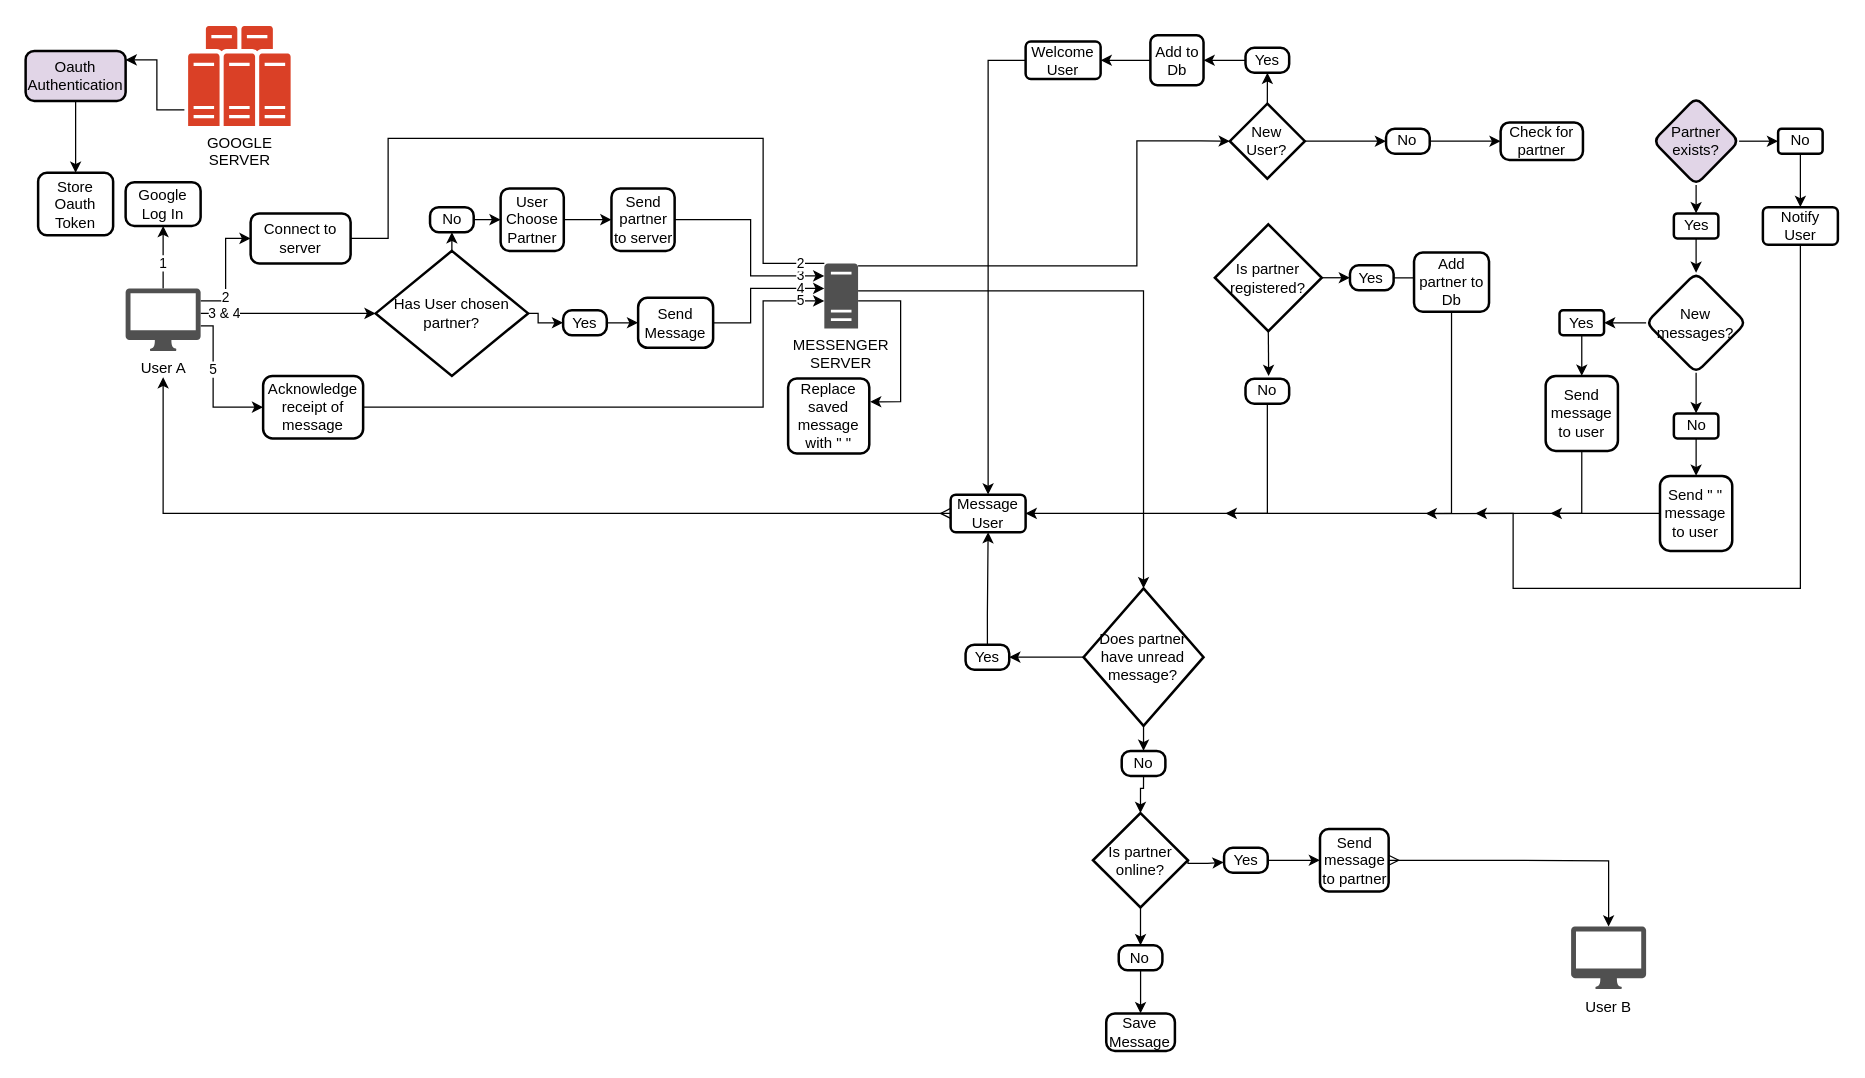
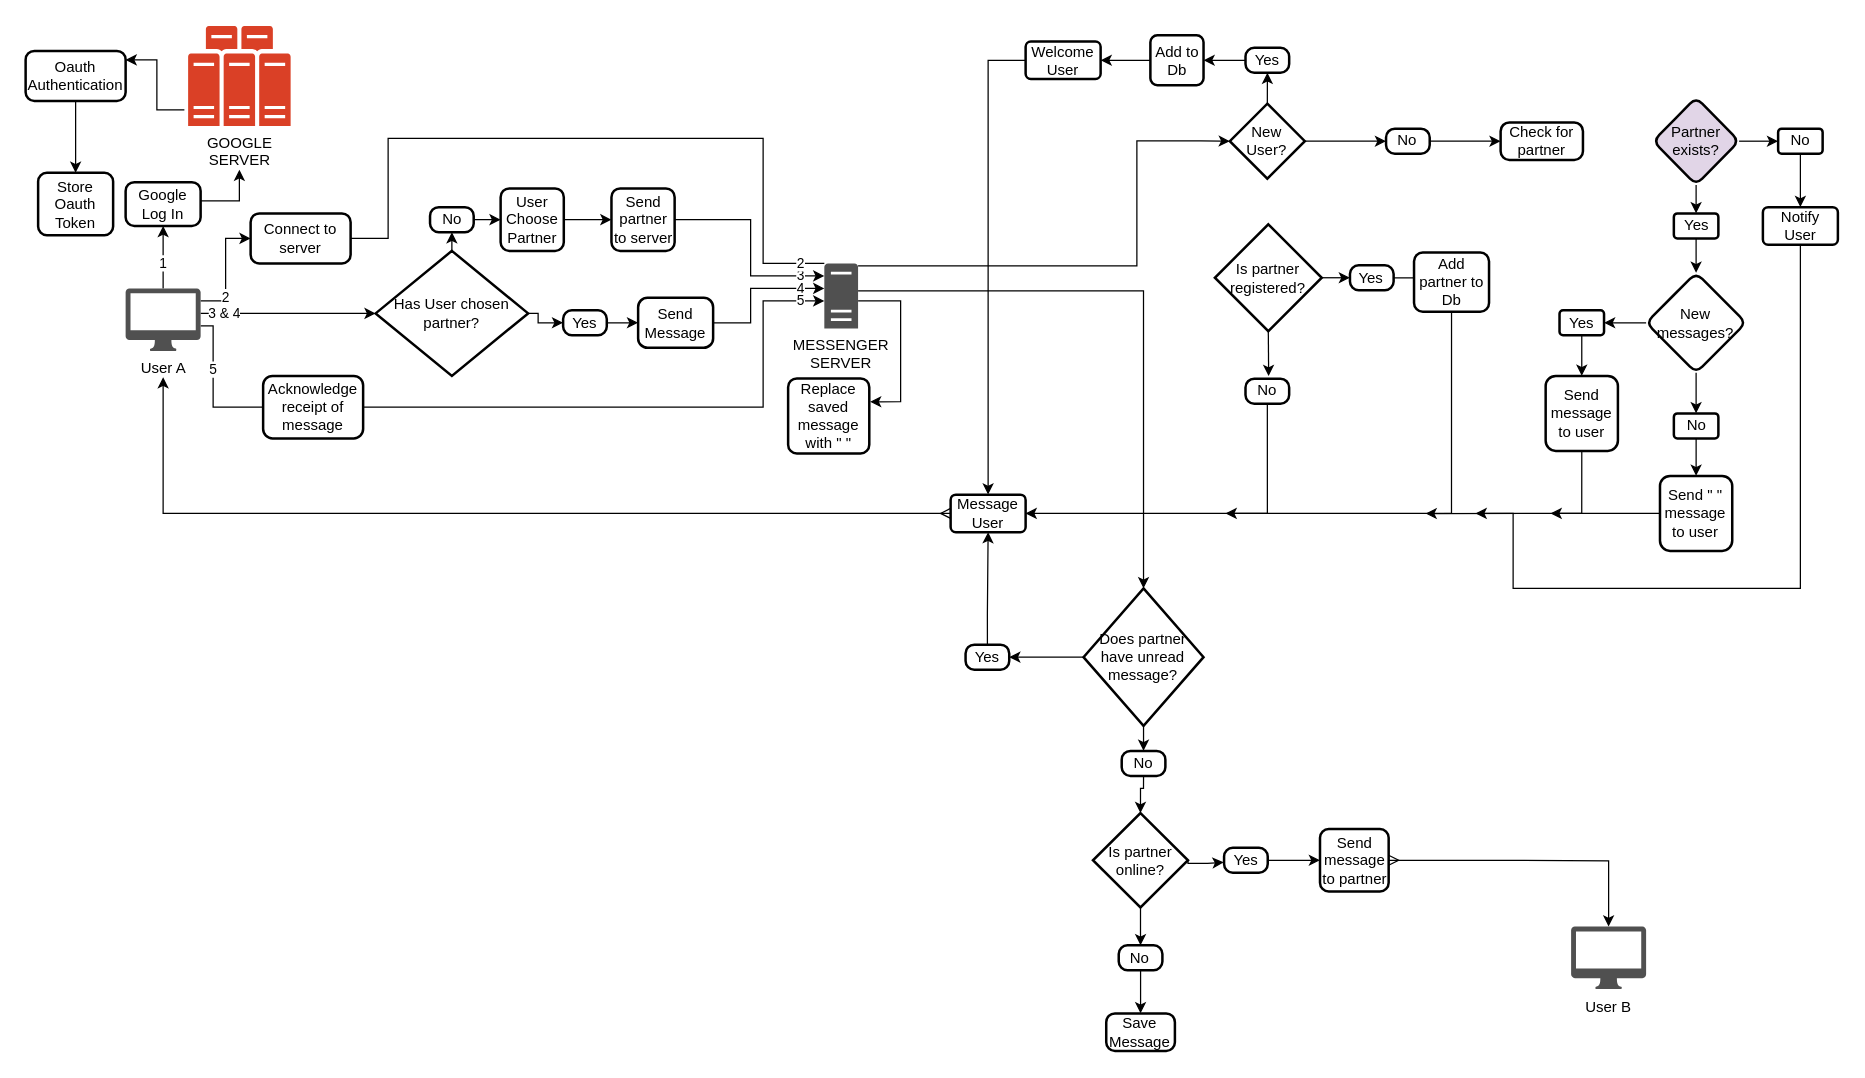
node "Oauth Authentication": fillcolor #e1d5e7 -> #ffffff
edge "Google Log In" -> "GOOGLE SERVER": added
edge "User A" -> "Acknowledge receipt of message": arrowhead classic -> none
